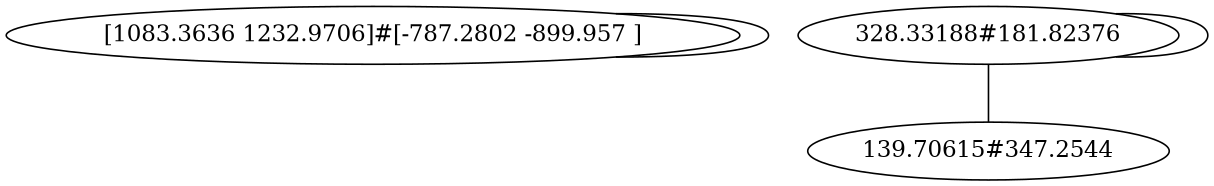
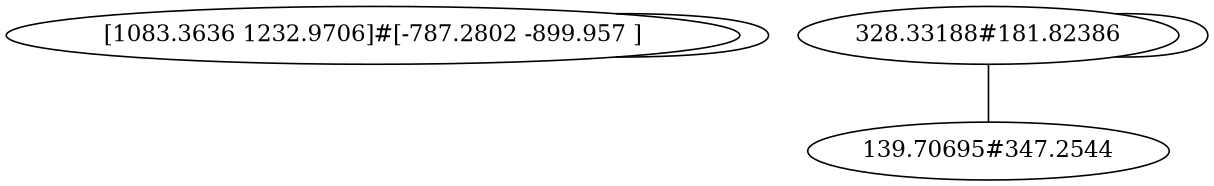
node "328.33188#181.82376": label "328.33188#181.82376" -> "328.33188#181.82386"
node "139.70615#347.2544": label "139.70615#347.2544" -> "139.70695#347.2544"
